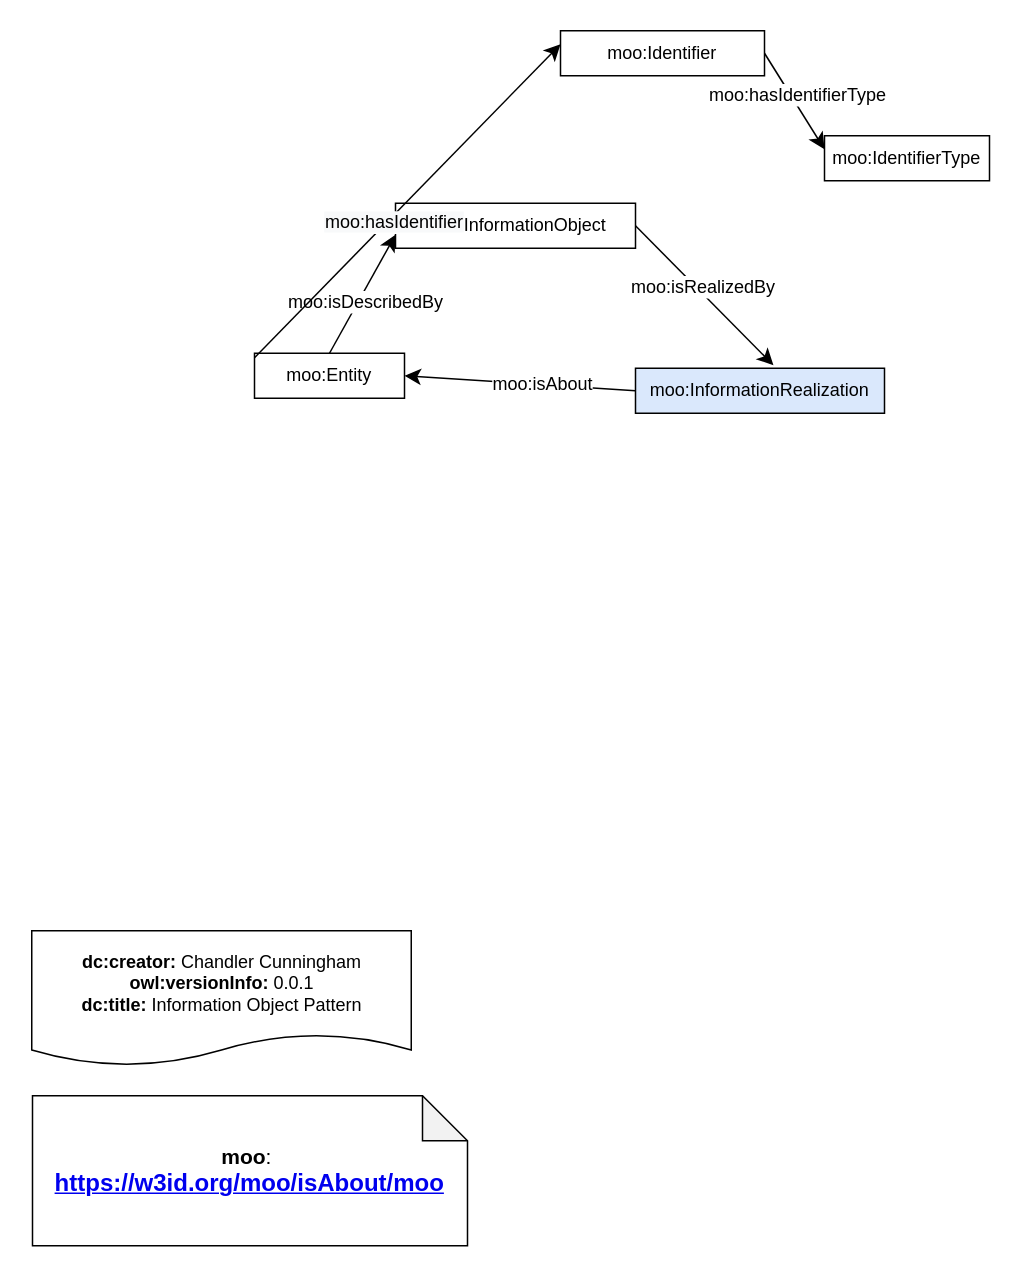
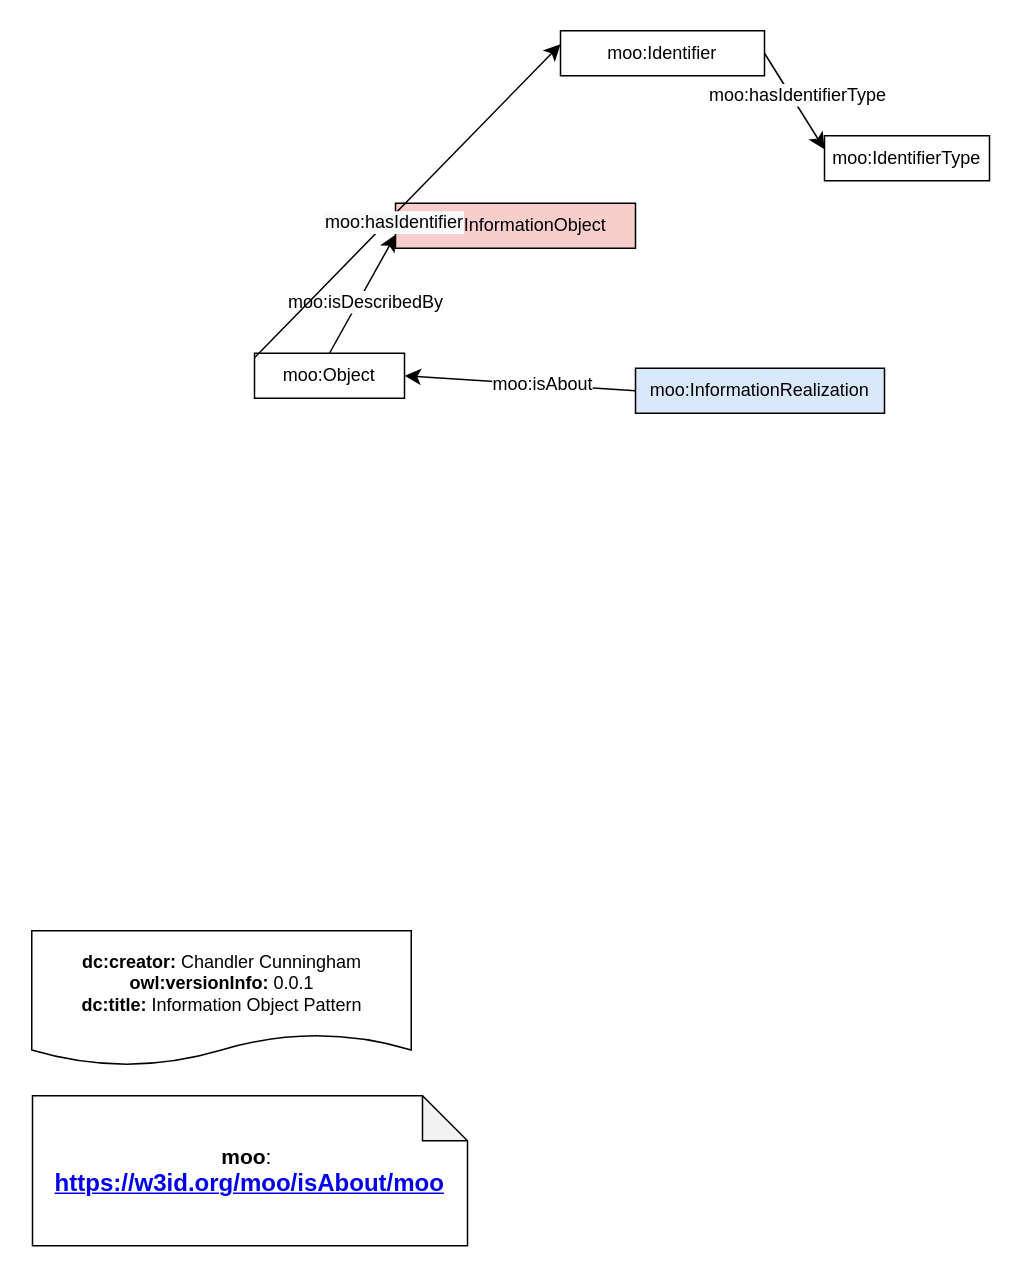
node "moo:InformationObject": fillcolor #ffffff -> #f8cecc
edge "moo:InformationObject" -> "moo:InformationRealization": removed, label "moo:isRealizedBy"
node "moo:Entity": label "moo:Entity" -> "moo:Object"
